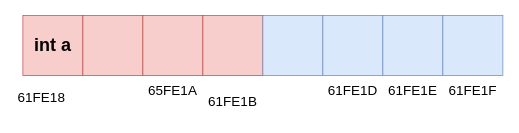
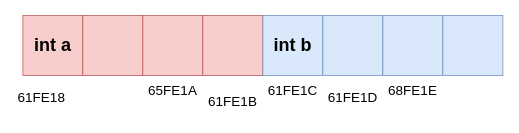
node "int b": added
node "61FE1C": added
node "61FE1D": moved (353, 90) -> (353, 98)
node "61FE1E": label "61FE1E" -> "68FE1E"
node "61FE1F": removed
